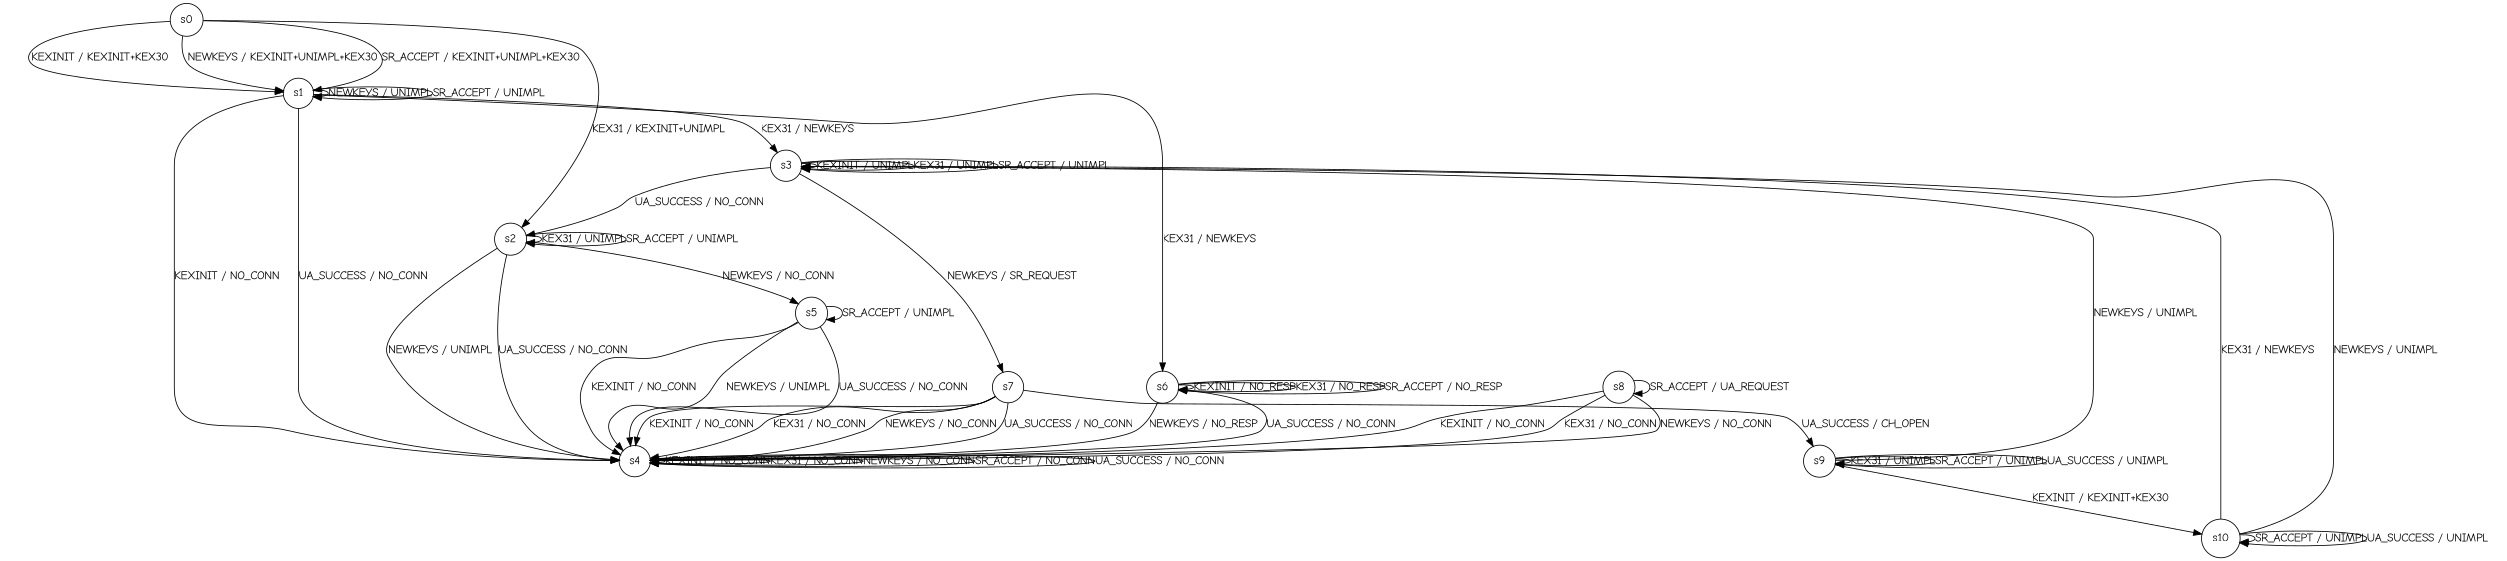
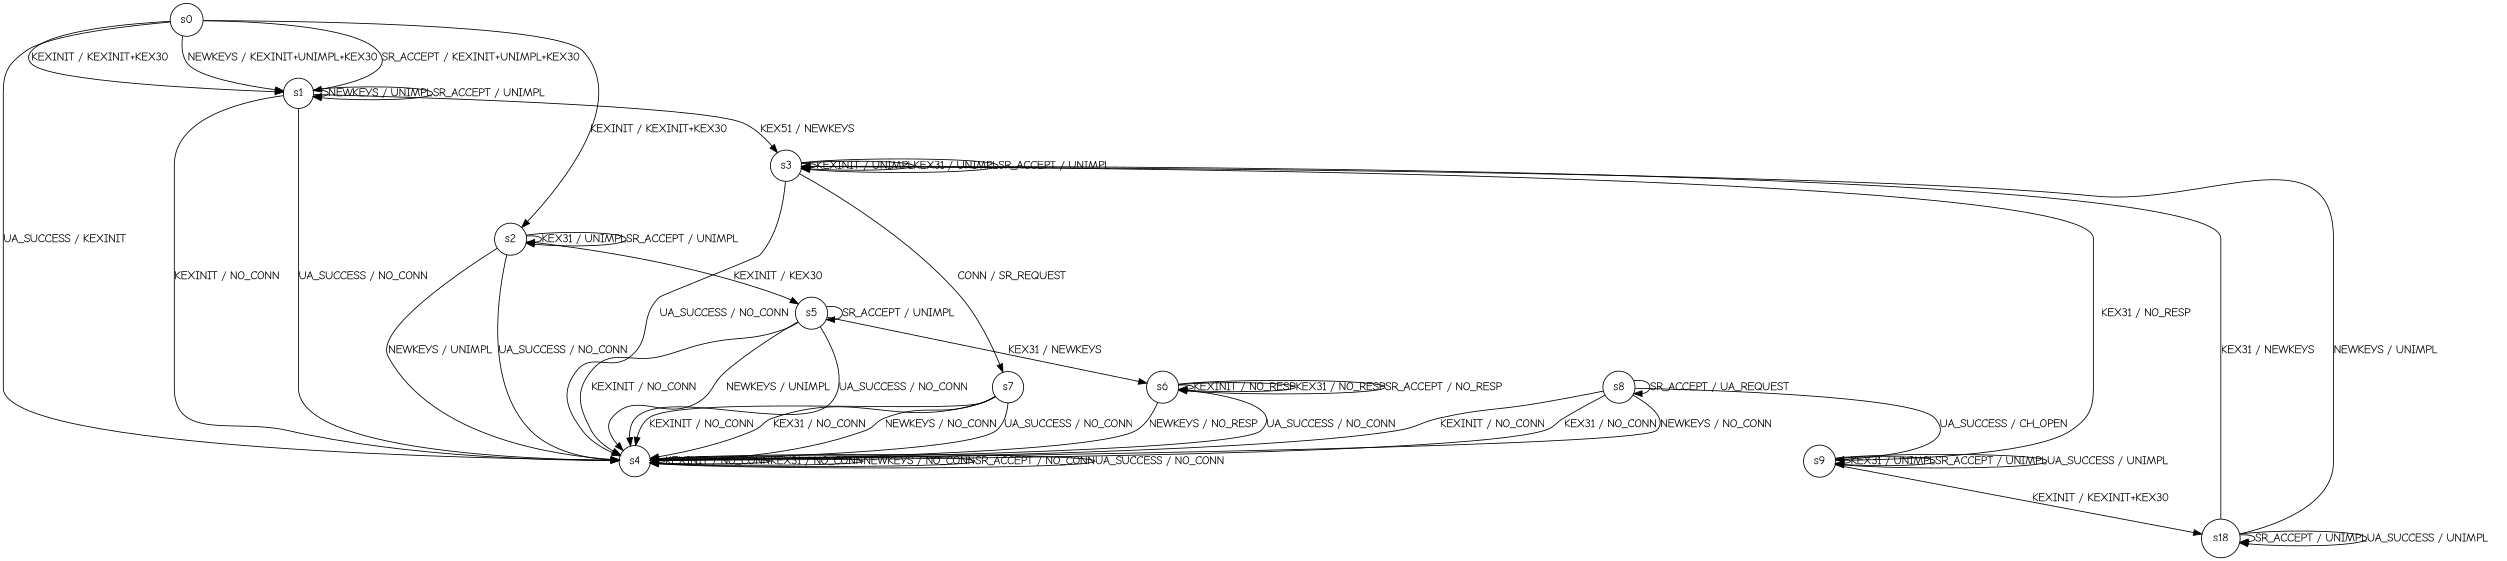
edge "s1" -> "s6": now "s5" -> "s6"
edge "s0" -> "s2": label "KEX31 / KEXINIT+UNIMPL" -> "KEXINIT / KEXINIT+KEX30"
edge "s1" -> "s3": label "KEX31 / NEWKEYS" -> "KEX51 / NEWKEYS"
edge "s3" -> "s2": now "s3" -> "s4"
edge "s2" -> "s5": label "NEWKEYS / NO_CONN" -> "KEXINIT / KEX30"
edge "s3" -> "s7": label "NEWKEYS / SR_REQUEST" -> "CONN / SR_REQUEST"
edge "s9" -> "s3": label "NEWKEYS / UNIMPL" -> "KEX31 / NO_RESP"
edge "s7" -> "s9": now "s8" -> "s9"
edge "s0" -> "s4": added, label "UA_SUCCESS / KEXINIT"
node "s10": label "s10" -> "s18"
